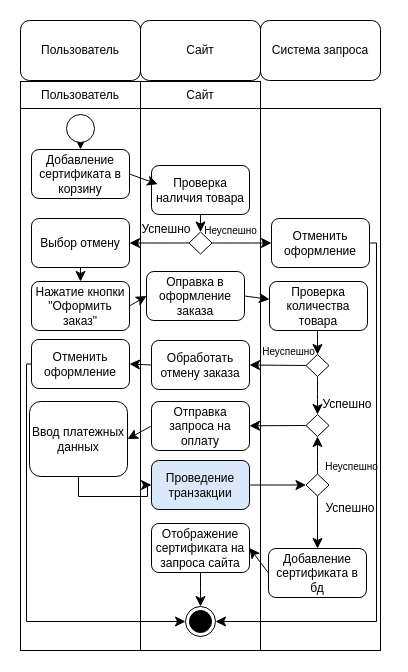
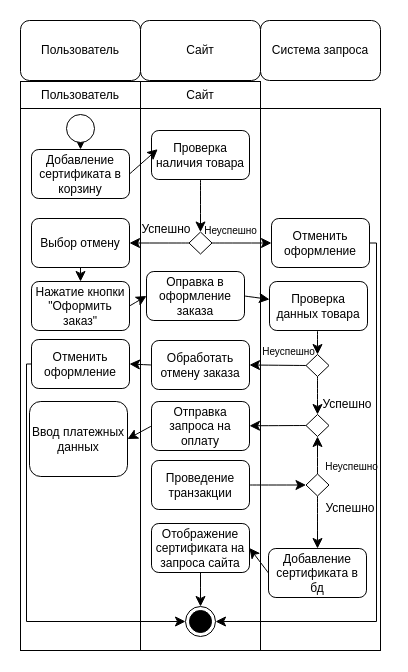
node "Проверка наличия товара": moved (201, 190) -> (201, 155)
node "Проверка количества товара": label "Проверка количества товара" -> "Проверка данных товара"
node "Проведение транзакции": fillcolor #dae8fc -> #ffffff
edge "Ввод платежных данных" -> "Проведение транзакции": removed
